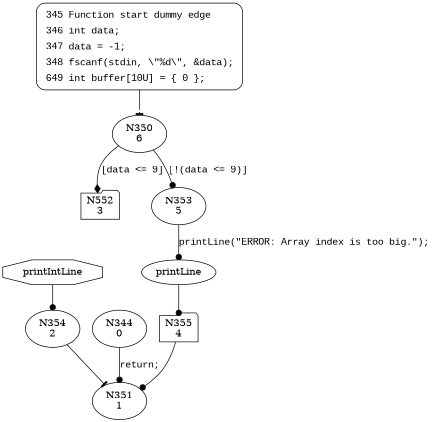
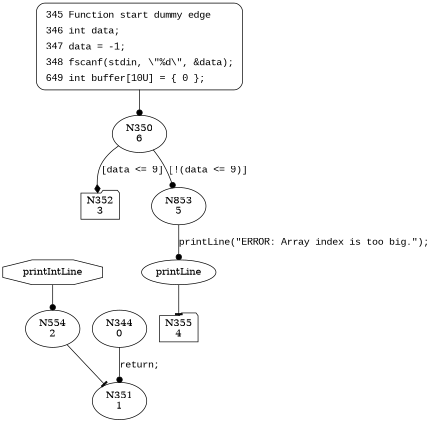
edge "345" -> "N350 6": arrowhead tee -> dot
node "N552 3": label "N552 3" -> "N352 3"
node "N353 5": label "N353 5" -> "N853 5"
edge "printLine" -> "N355 4": arrowhead dot -> tee
node "N354 2": label "N354 2" -> "N554 2"
edge "N355 4" -> "N351 1": removed
